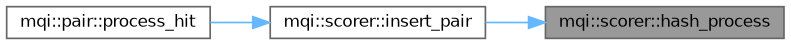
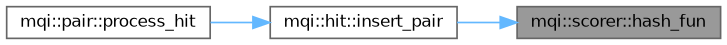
node "mqi::scorer::insert_pair": label "mqi::scorer::insert_pair" -> "mqi::hit::insert_pair"
node "mqi::scorer::hash_process": label "mqi::scorer::hash_process" -> "mqi::scorer::hash_fun"
